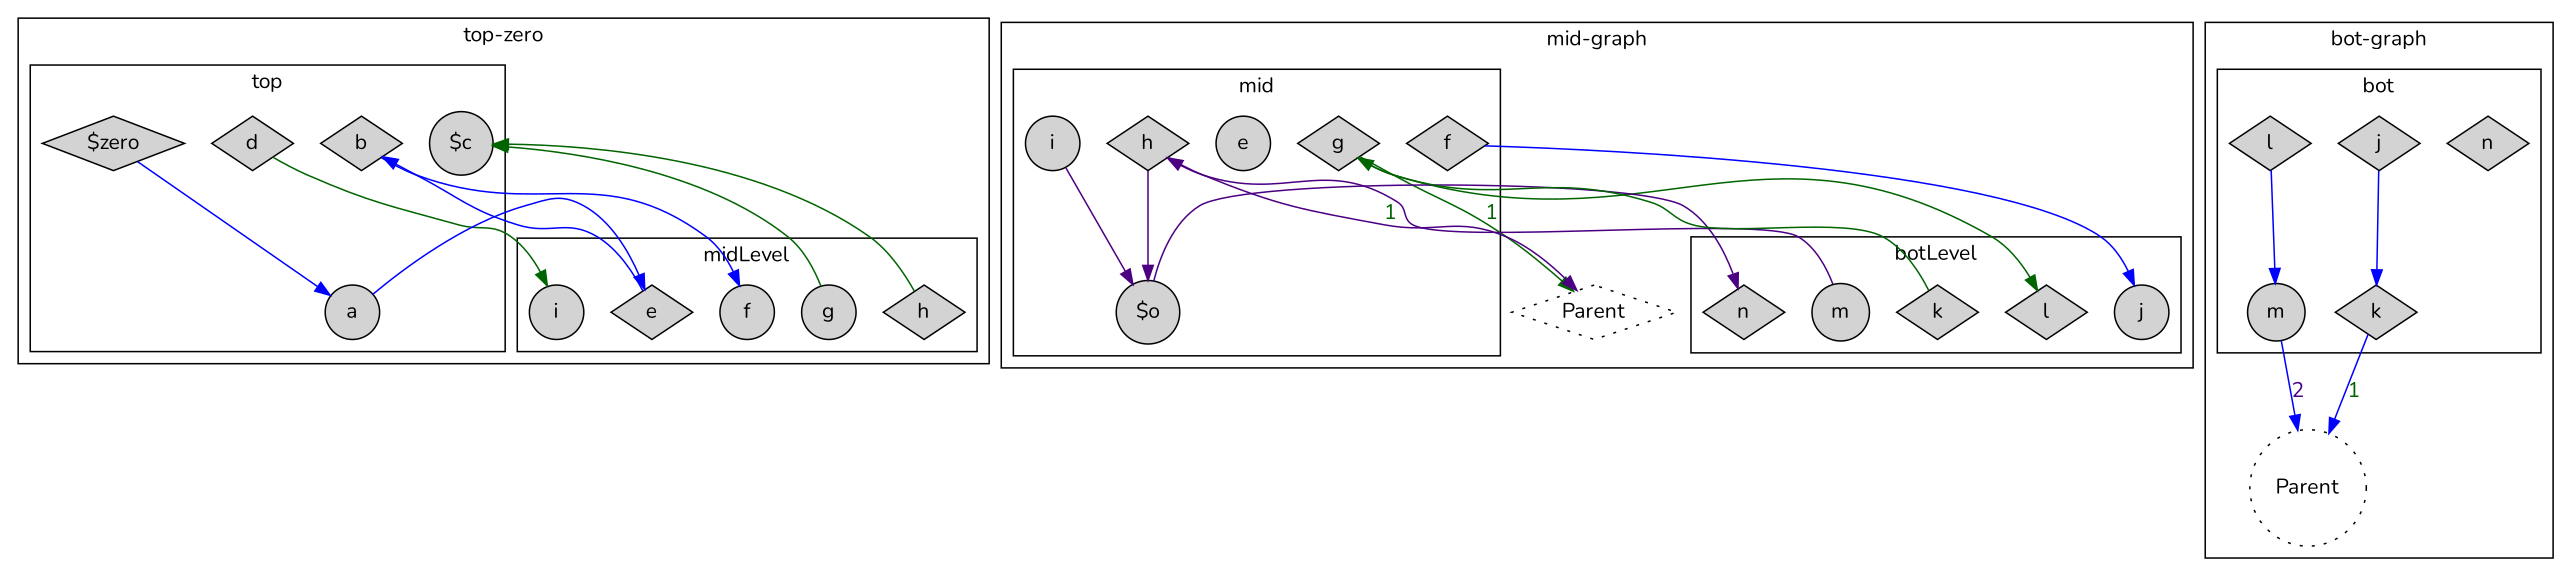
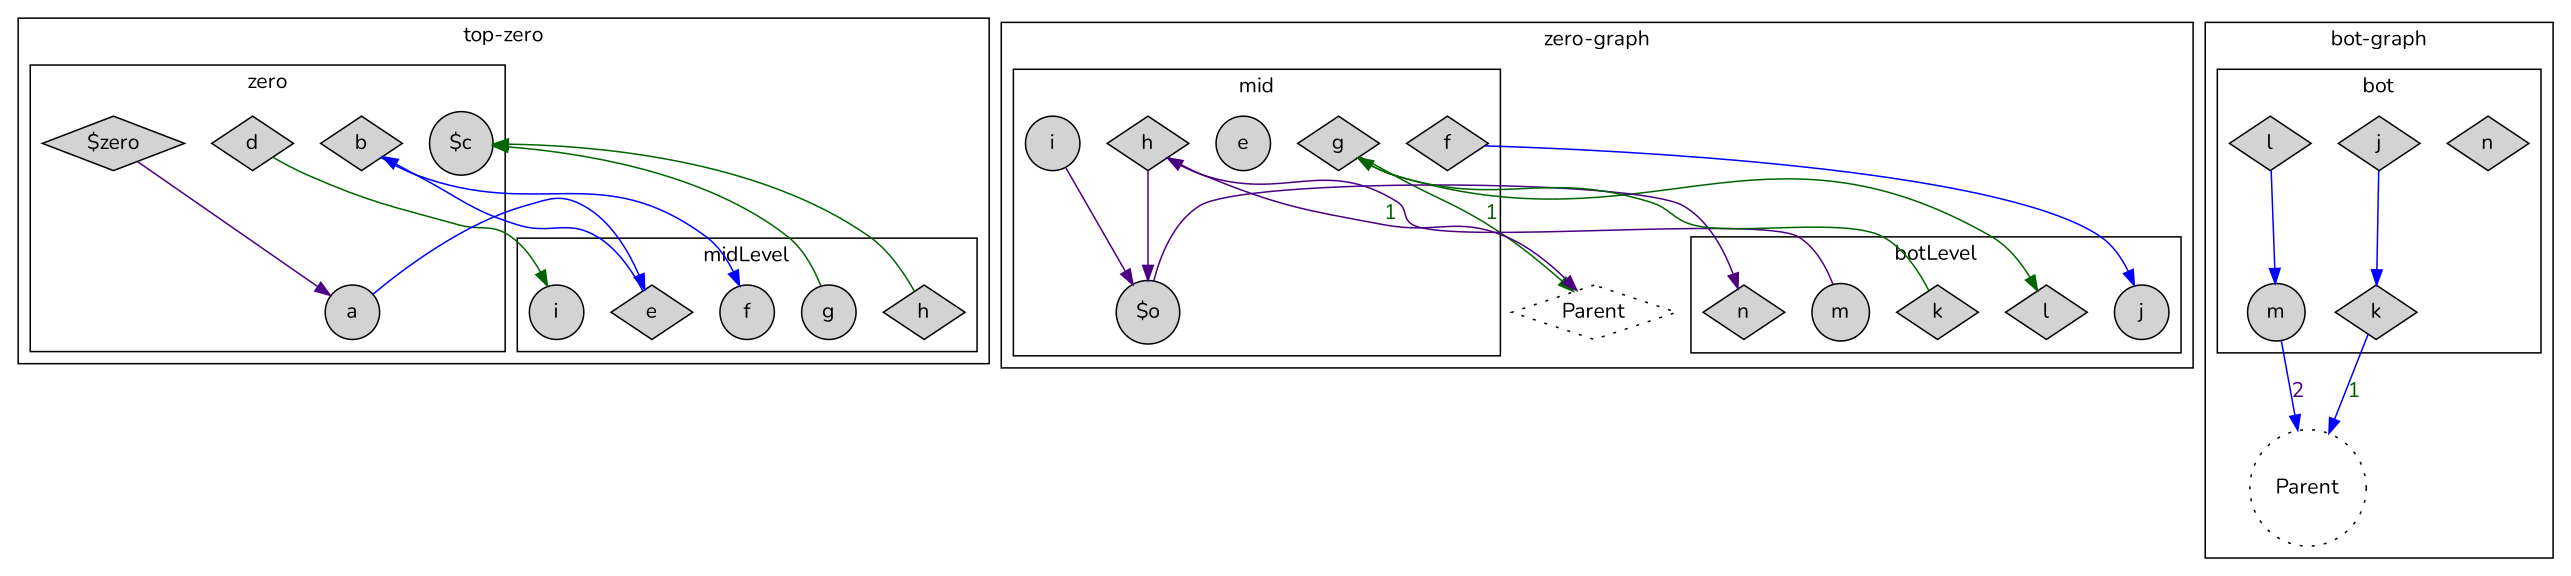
cluster "mid-graph": label "mid-graph" -> "zero-graph"
cluster "top": label "top" -> "zero"
edge "$zero" -> "a": color blue -> indigo
